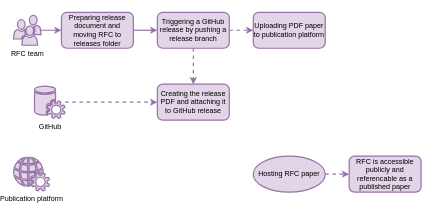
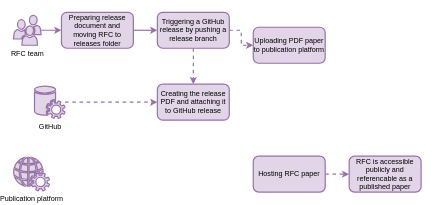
node "Uploading PDF paper to publication platform": moved (290, 30) -> (290, 45)
node "Hosting RFC paper": shape ellipse -> rounded rectangle
